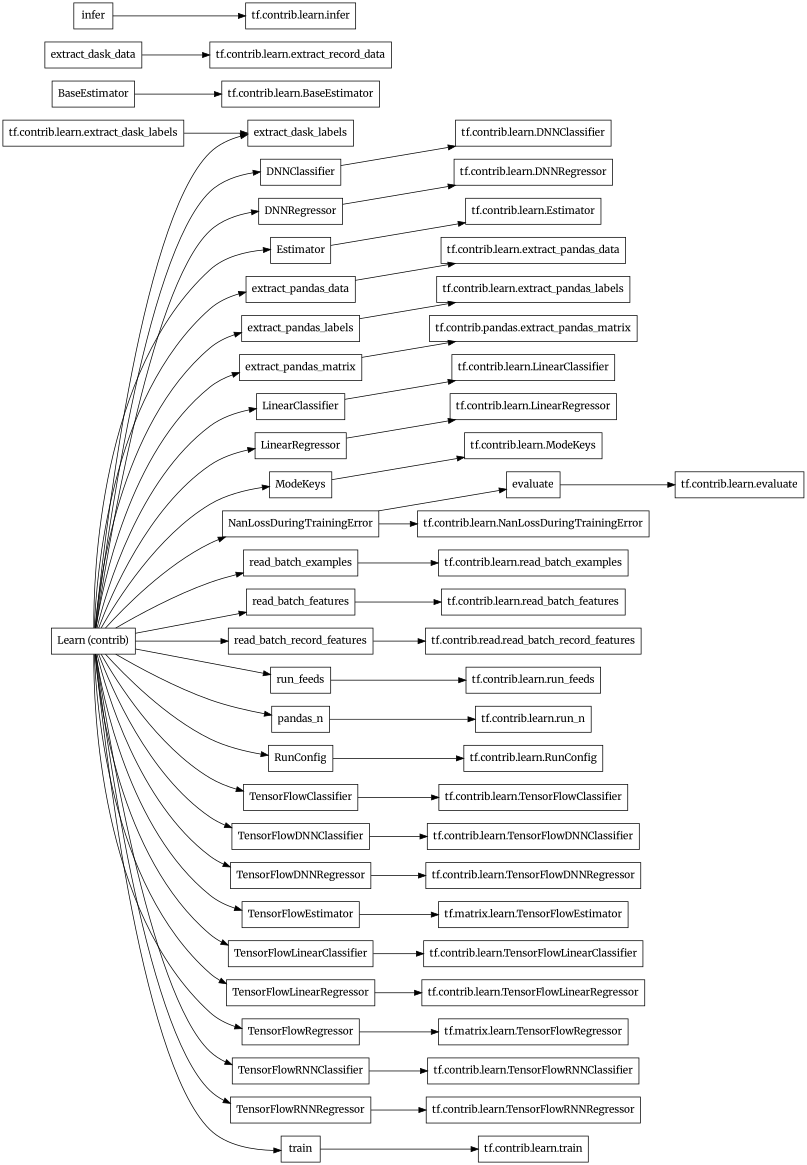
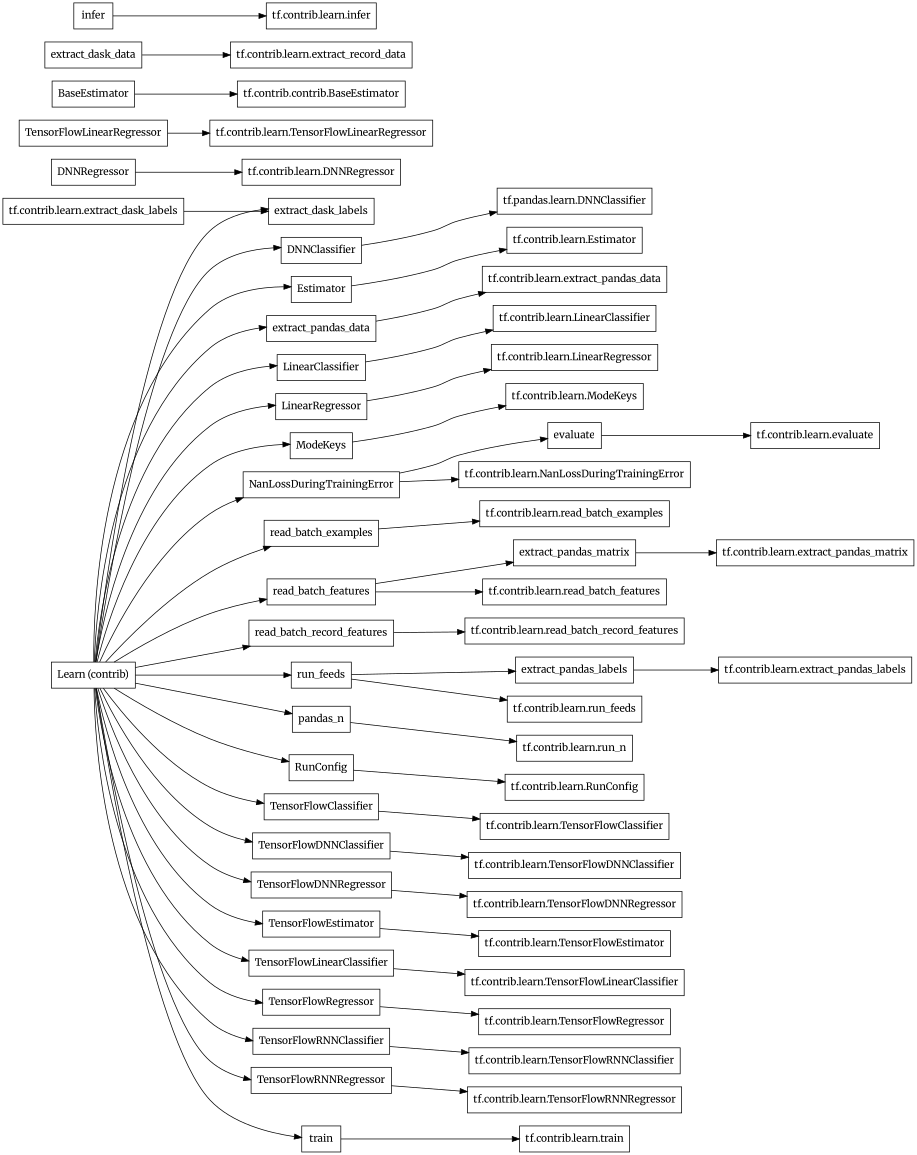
node "tf.contrib.learn.BaseEstimator": label "tf.contrib.learn.BaseEstimator" -> "tf.contrib.contrib.BaseEstimator"
node "tf.contrib.learn.DNNClassifier": label "tf.contrib.learn.DNNClassifier" -> "tf.pandas.learn.DNNClassifier"
node "tf.contrib.pandas.extract_pandas_matrix": label "tf.contrib.pandas.extract_pandas_matrix" -> "tf.contrib.learn.extract_pandas_matrix"
edge "Learn (contrib)" -> "DNNRegressor": removed
edge "Learn (contrib)" -> "extract_pandas_labels": now "run_feeds" -> "extract_pandas_labels"
edge "Learn (contrib)" -> "extract_pandas_matrix": now "read_batch_features" -> "extract_pandas_matrix"
node "tf.contrib.read.read_batch_record_features": label "tf.contrib.read.read_batch_record_features" -> "tf.contrib.learn.read_batch_record_features"
edge "Learn (contrib)" -> "TensorFlowLinearRegressor": removed
node "tf.matrix.learn.TensorFlowEstimator": label "tf.matrix.learn.TensorFlowEstimator" -> "tf.contrib.learn.TensorFlowEstimator"
node "tf.matrix.learn.TensorFlowRegressor": label "tf.matrix.learn.TensorFlowRegressor" -> "tf.contrib.learn.TensorFlowRegressor"
